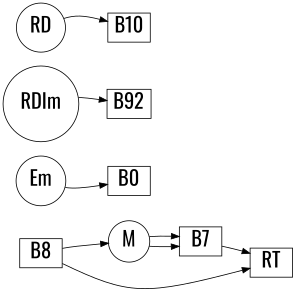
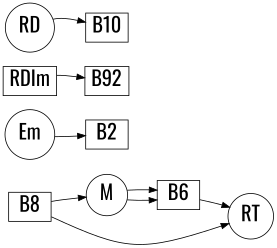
node "RDIm": shape circle -> box
node "B0": label "B0" -> "B2"
node "B7": label "B7" -> "B6"
node "RT": shape box -> circle
